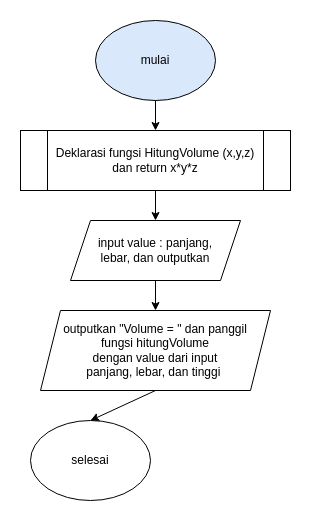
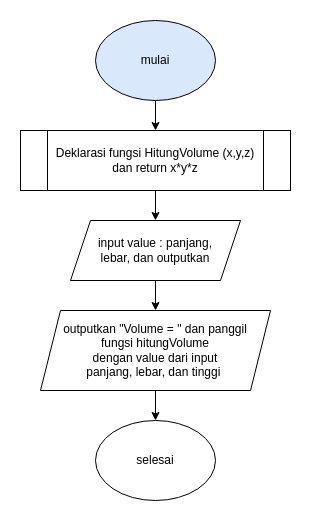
node "selesai": moved (91, 461) -> (156, 461)
